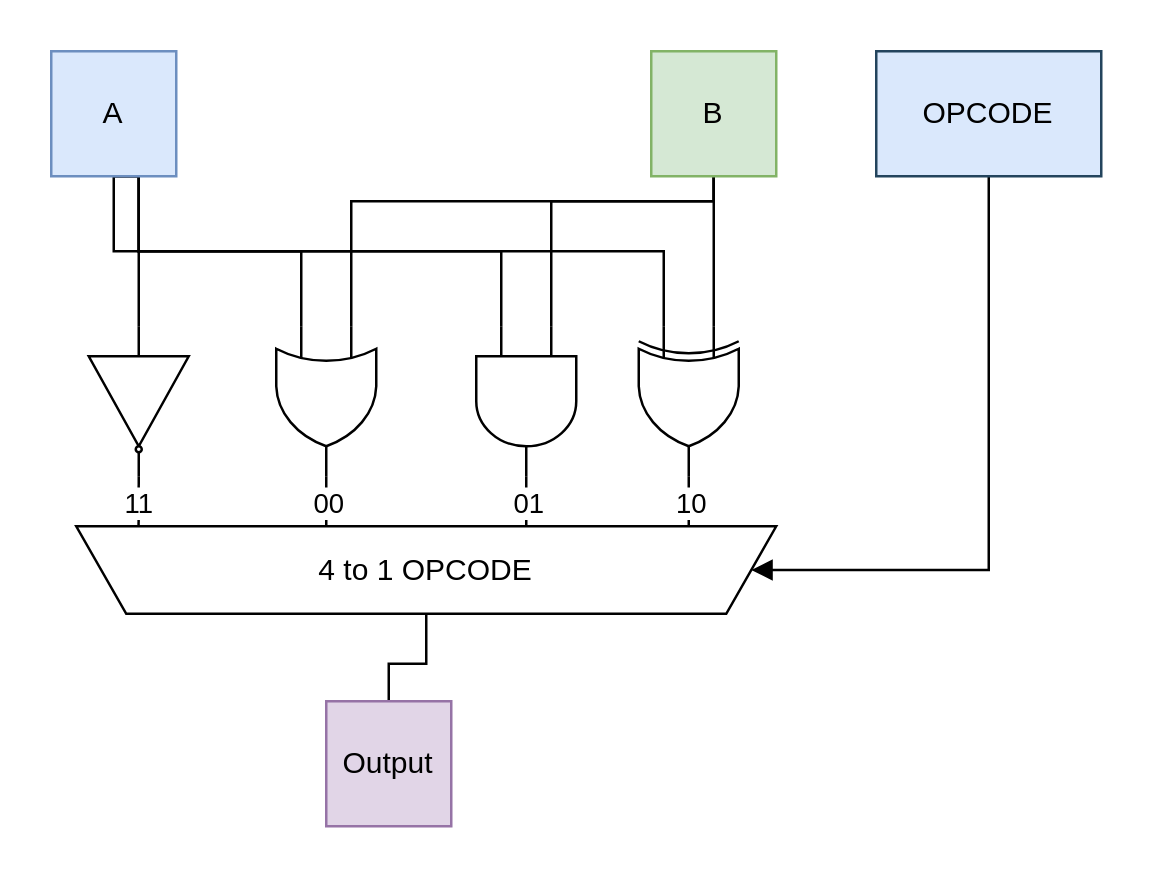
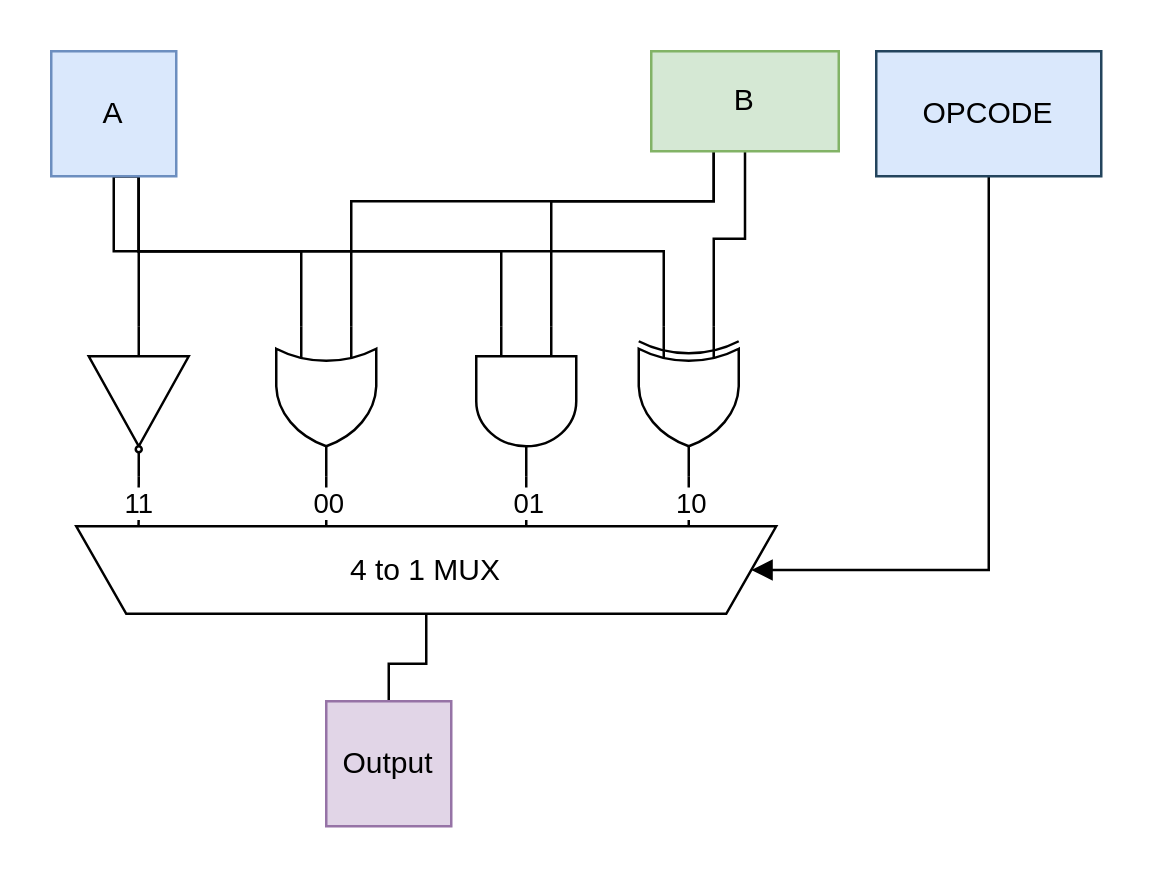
node "B": size 125x125 -> 188x100
node "4 to 1 OPCODE": label "4 to 1 OPCODE" -> "4 to 1 MUX"
